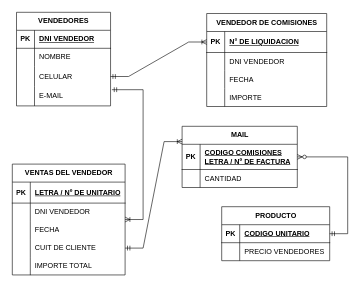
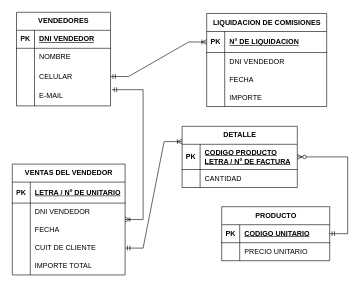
node "VENDEDOR DE COMISIONES": label "VENDEDOR DE COMISIONES" -> "LIQUIDACION DE COMISIONES"
node "MAIL": label "MAIL" -> "DETALLE"
node "CODIGO COMISIONES LETRA / Nº DE FACTURA": label "CODIGO COMISIONES LETRA / Nº DE FACTURA" -> "CODIGO PRODUCTO LETRA / Nº DE FACTURA"
node "PRECIO VENDEDORES": label "PRECIO VENDEDORES" -> "PRECIO UNITARIO"
